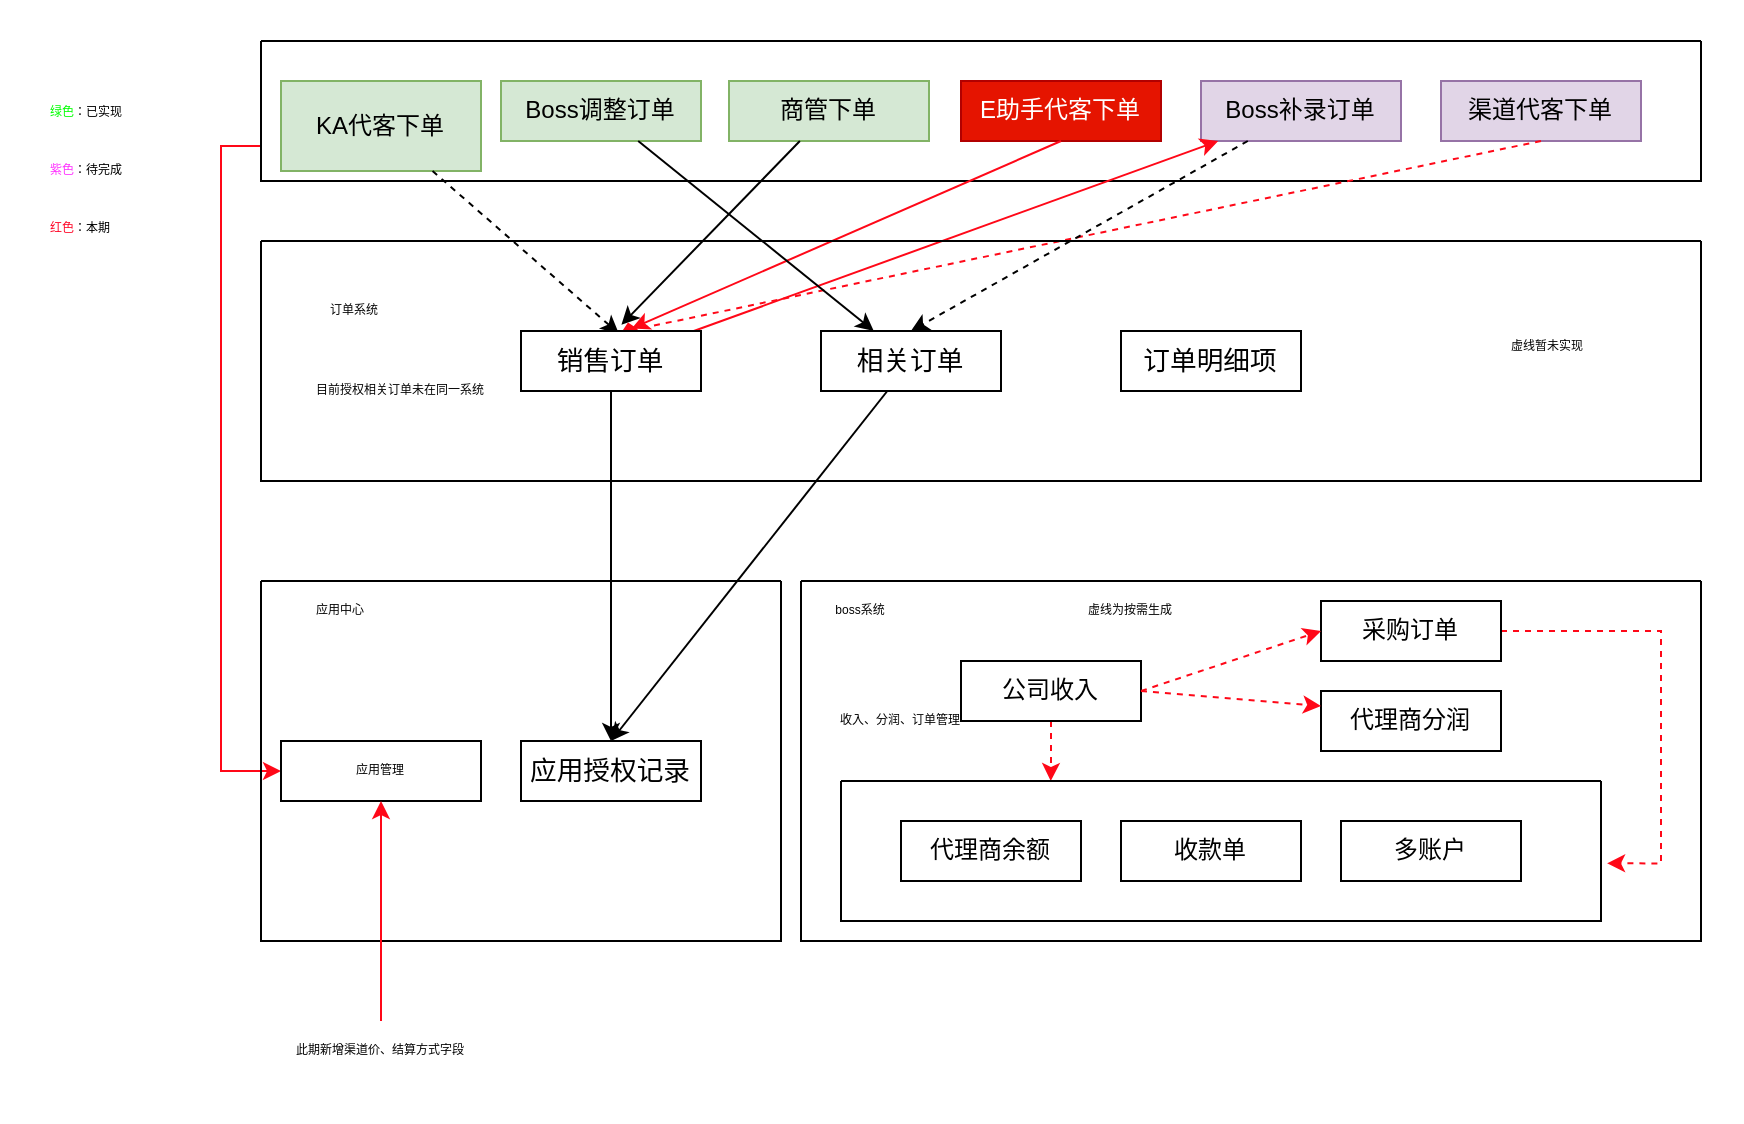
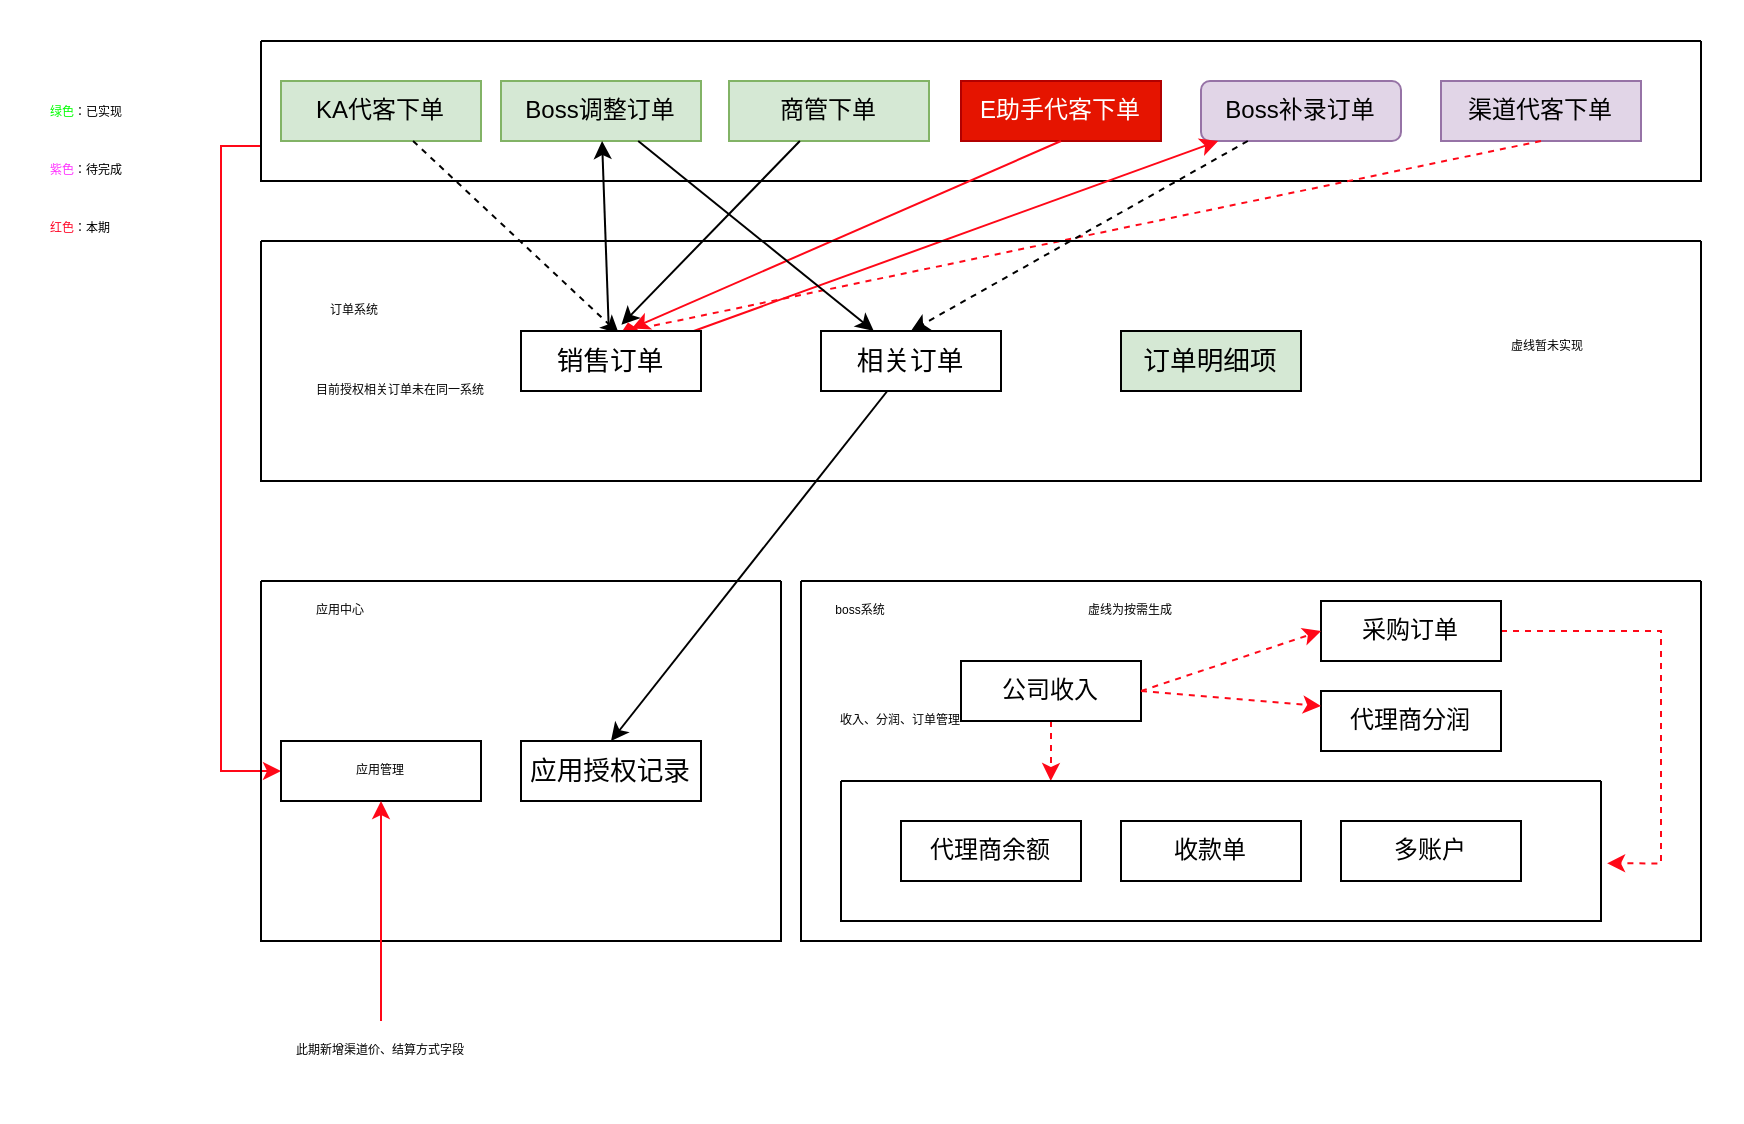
node "Boss补录订单": shape rectangle -> rounded rectangle
node "KA代客下单": size 200x90 -> 200x60
node "订单明细项": fillcolor #ffffff -> #d5e8d4
edge "销售订单" -> "应用授权记录": now "销售订单" -> "Boss调整订单"
